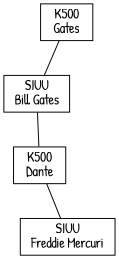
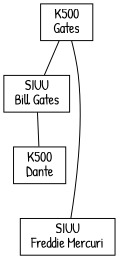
edge "K500 Dante" -- "SIUU Freddie Mercuri": now "K500 Gates" -- "SIUU Freddie Mercuri"
